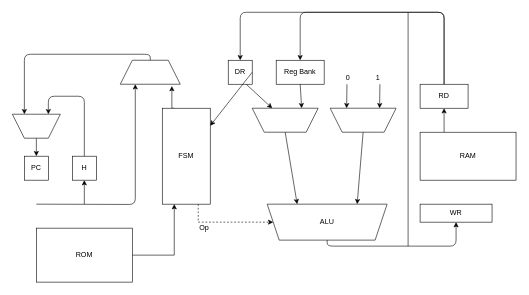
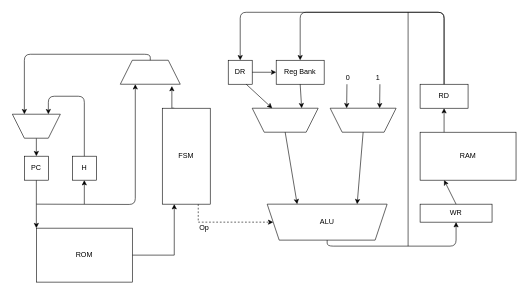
edge "DR" -> "FSM": now "DR" -> "Reg Bank"
edge "WR" -> "RAM": added
edge "PC" -> "ROM": added
